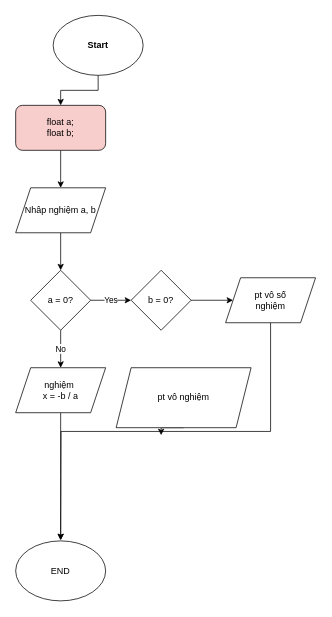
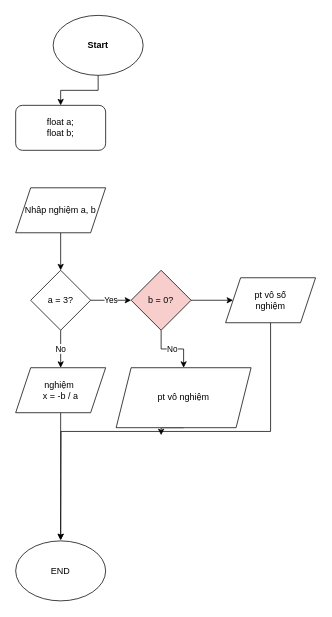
node "float a; float b;": fillcolor #f8cecc -> #ffffff
edge "float a; float b;" -> "Nhâp nghiệm a, b": removed
node "a = 0?": label "a = 0?" -> "a = 3?"
node "b = 0?": fillcolor #ffffff -> #f8cecc
edge "b = 0?" -> "pt vô nghiệm": added, label "No"
